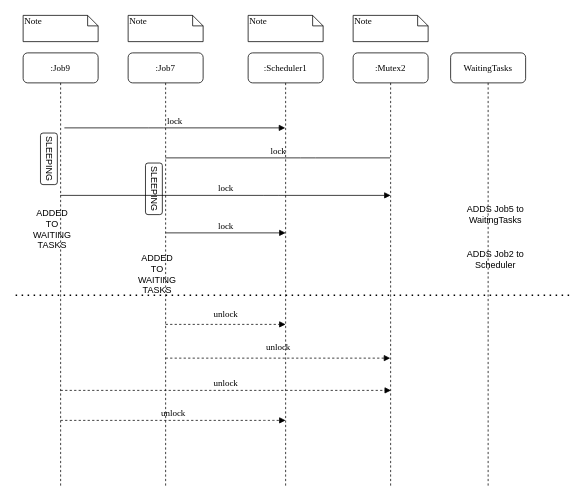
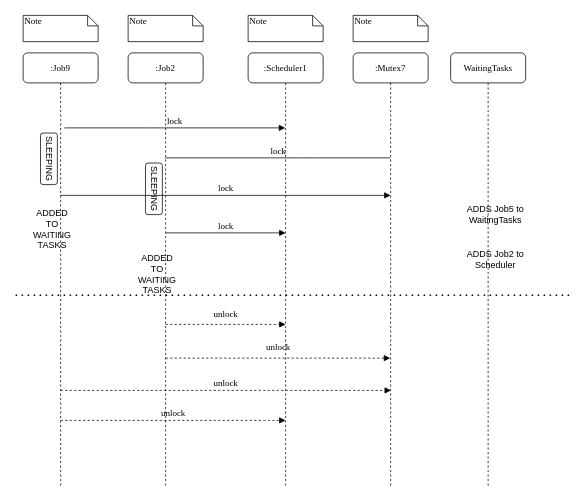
node ":Job7": label ":Job7" -> ":Job2"
node ":Mutex2": label ":Mutex2" -> ":Mutex7"
